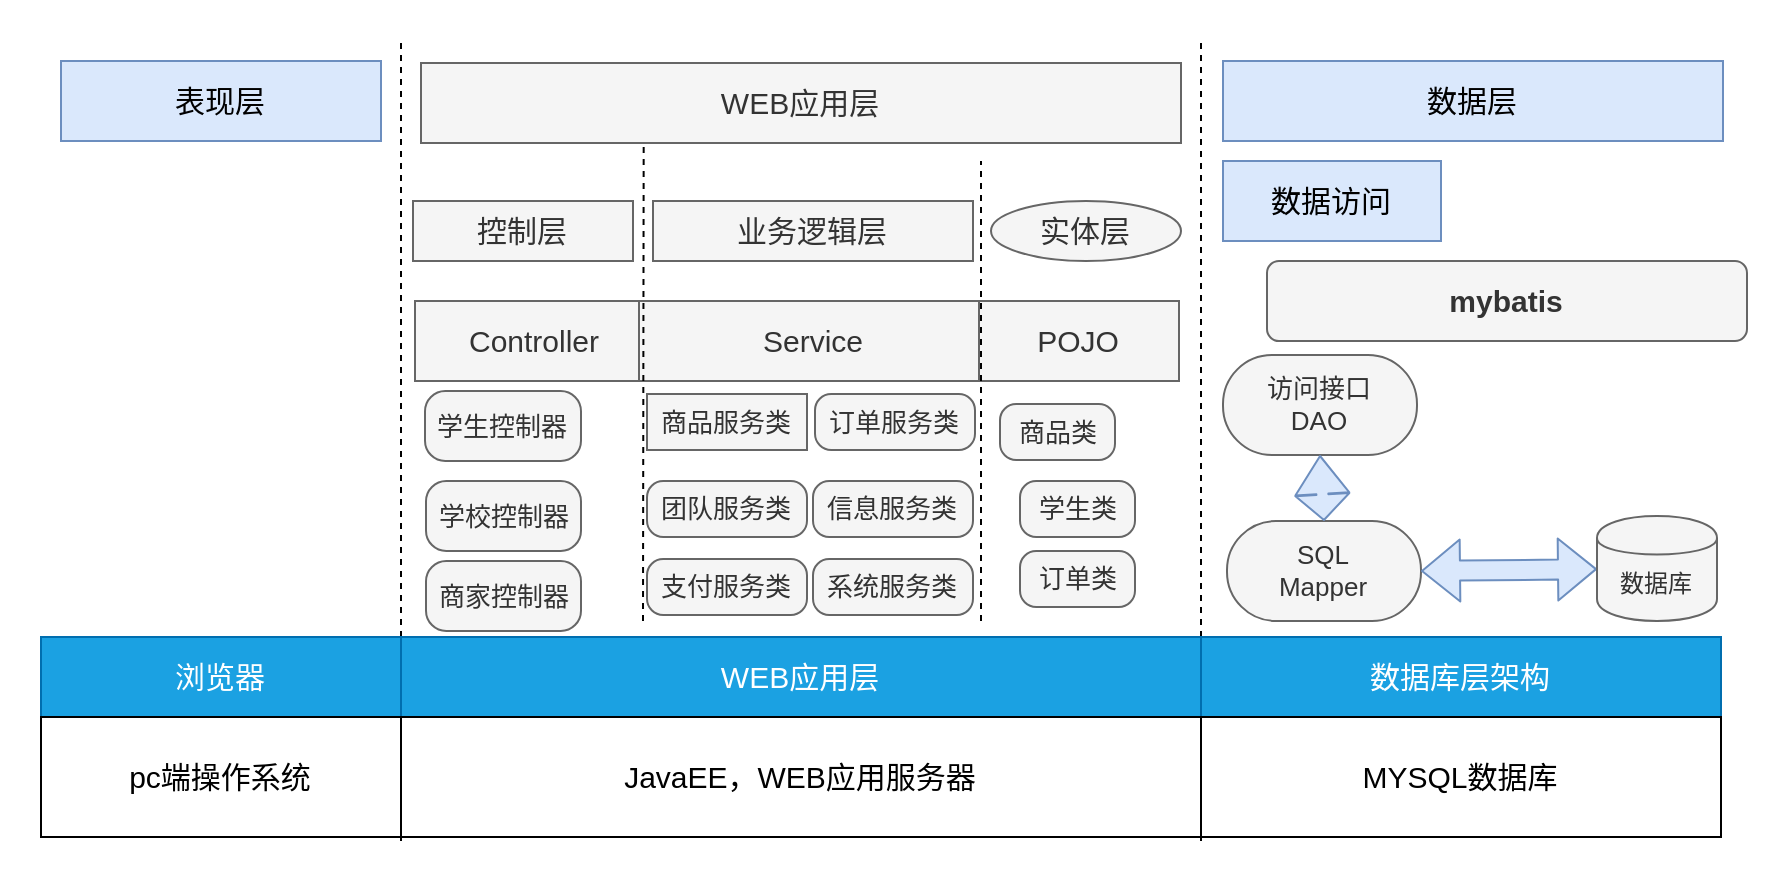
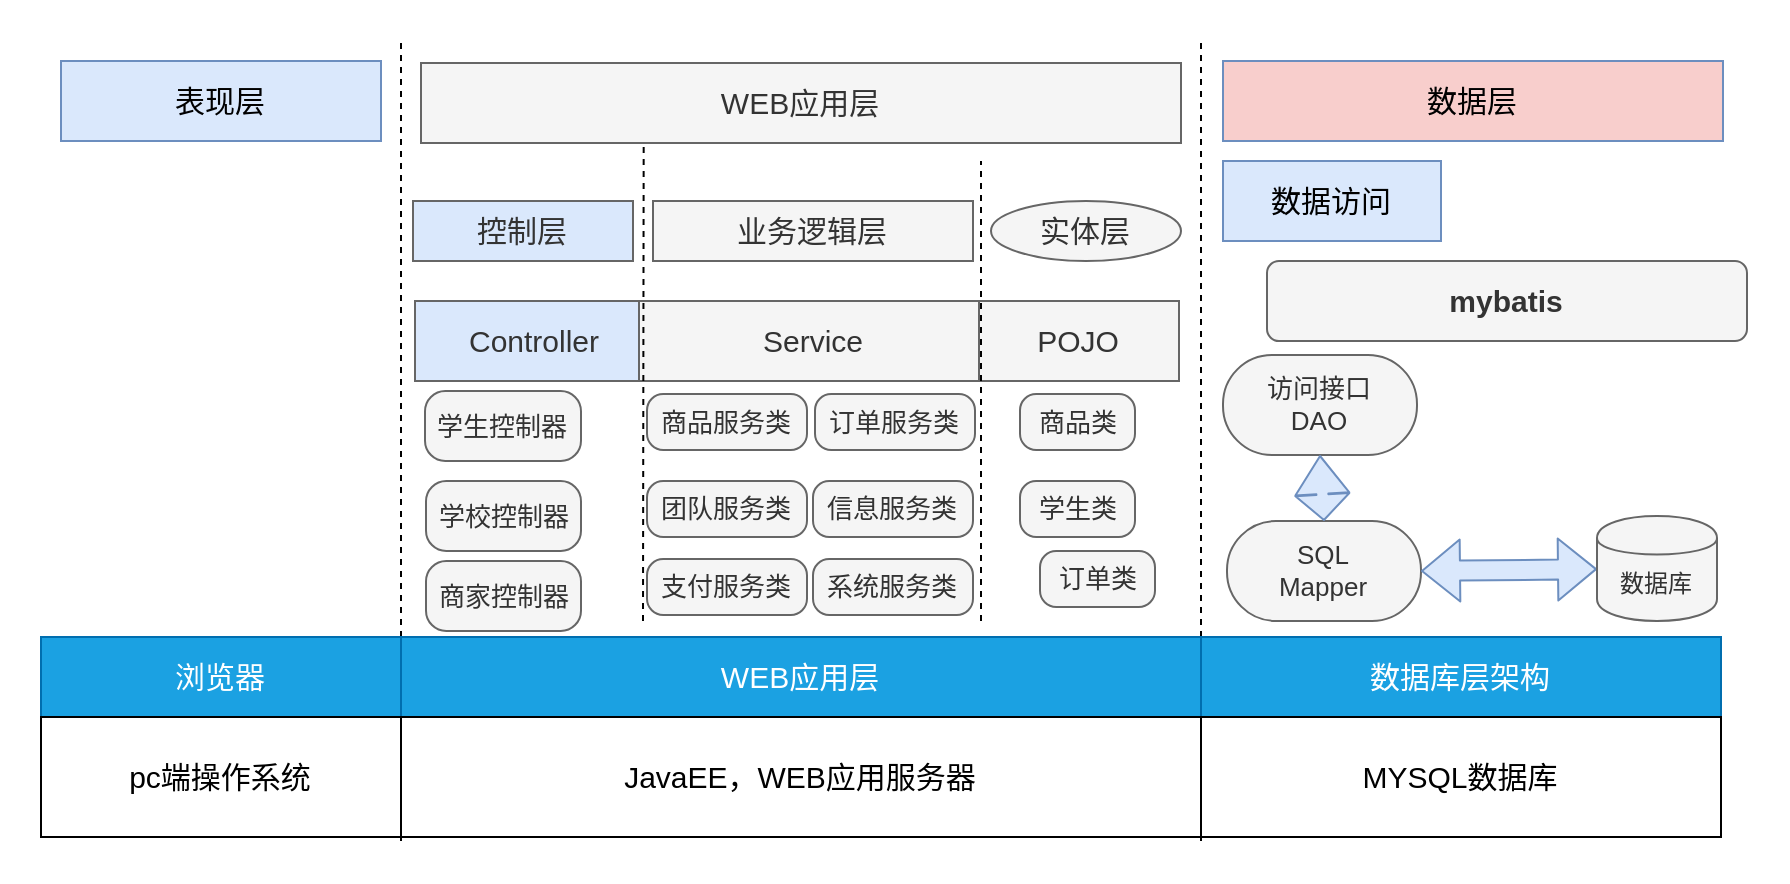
node "数据层": fillcolor #dae8fc -> #f8cecc
node "控制层": fillcolor #f5f5f5 -> #dae8fc
node "Controller": fillcolor #f5f5f5 -> #dae8fc
node "商品服务类": shape rectangle -> rounded rectangle
node "商品类": moved (1058, 432) -> (1078, 422)
node "订单类": moved (1078, 579) -> (1098, 579)
